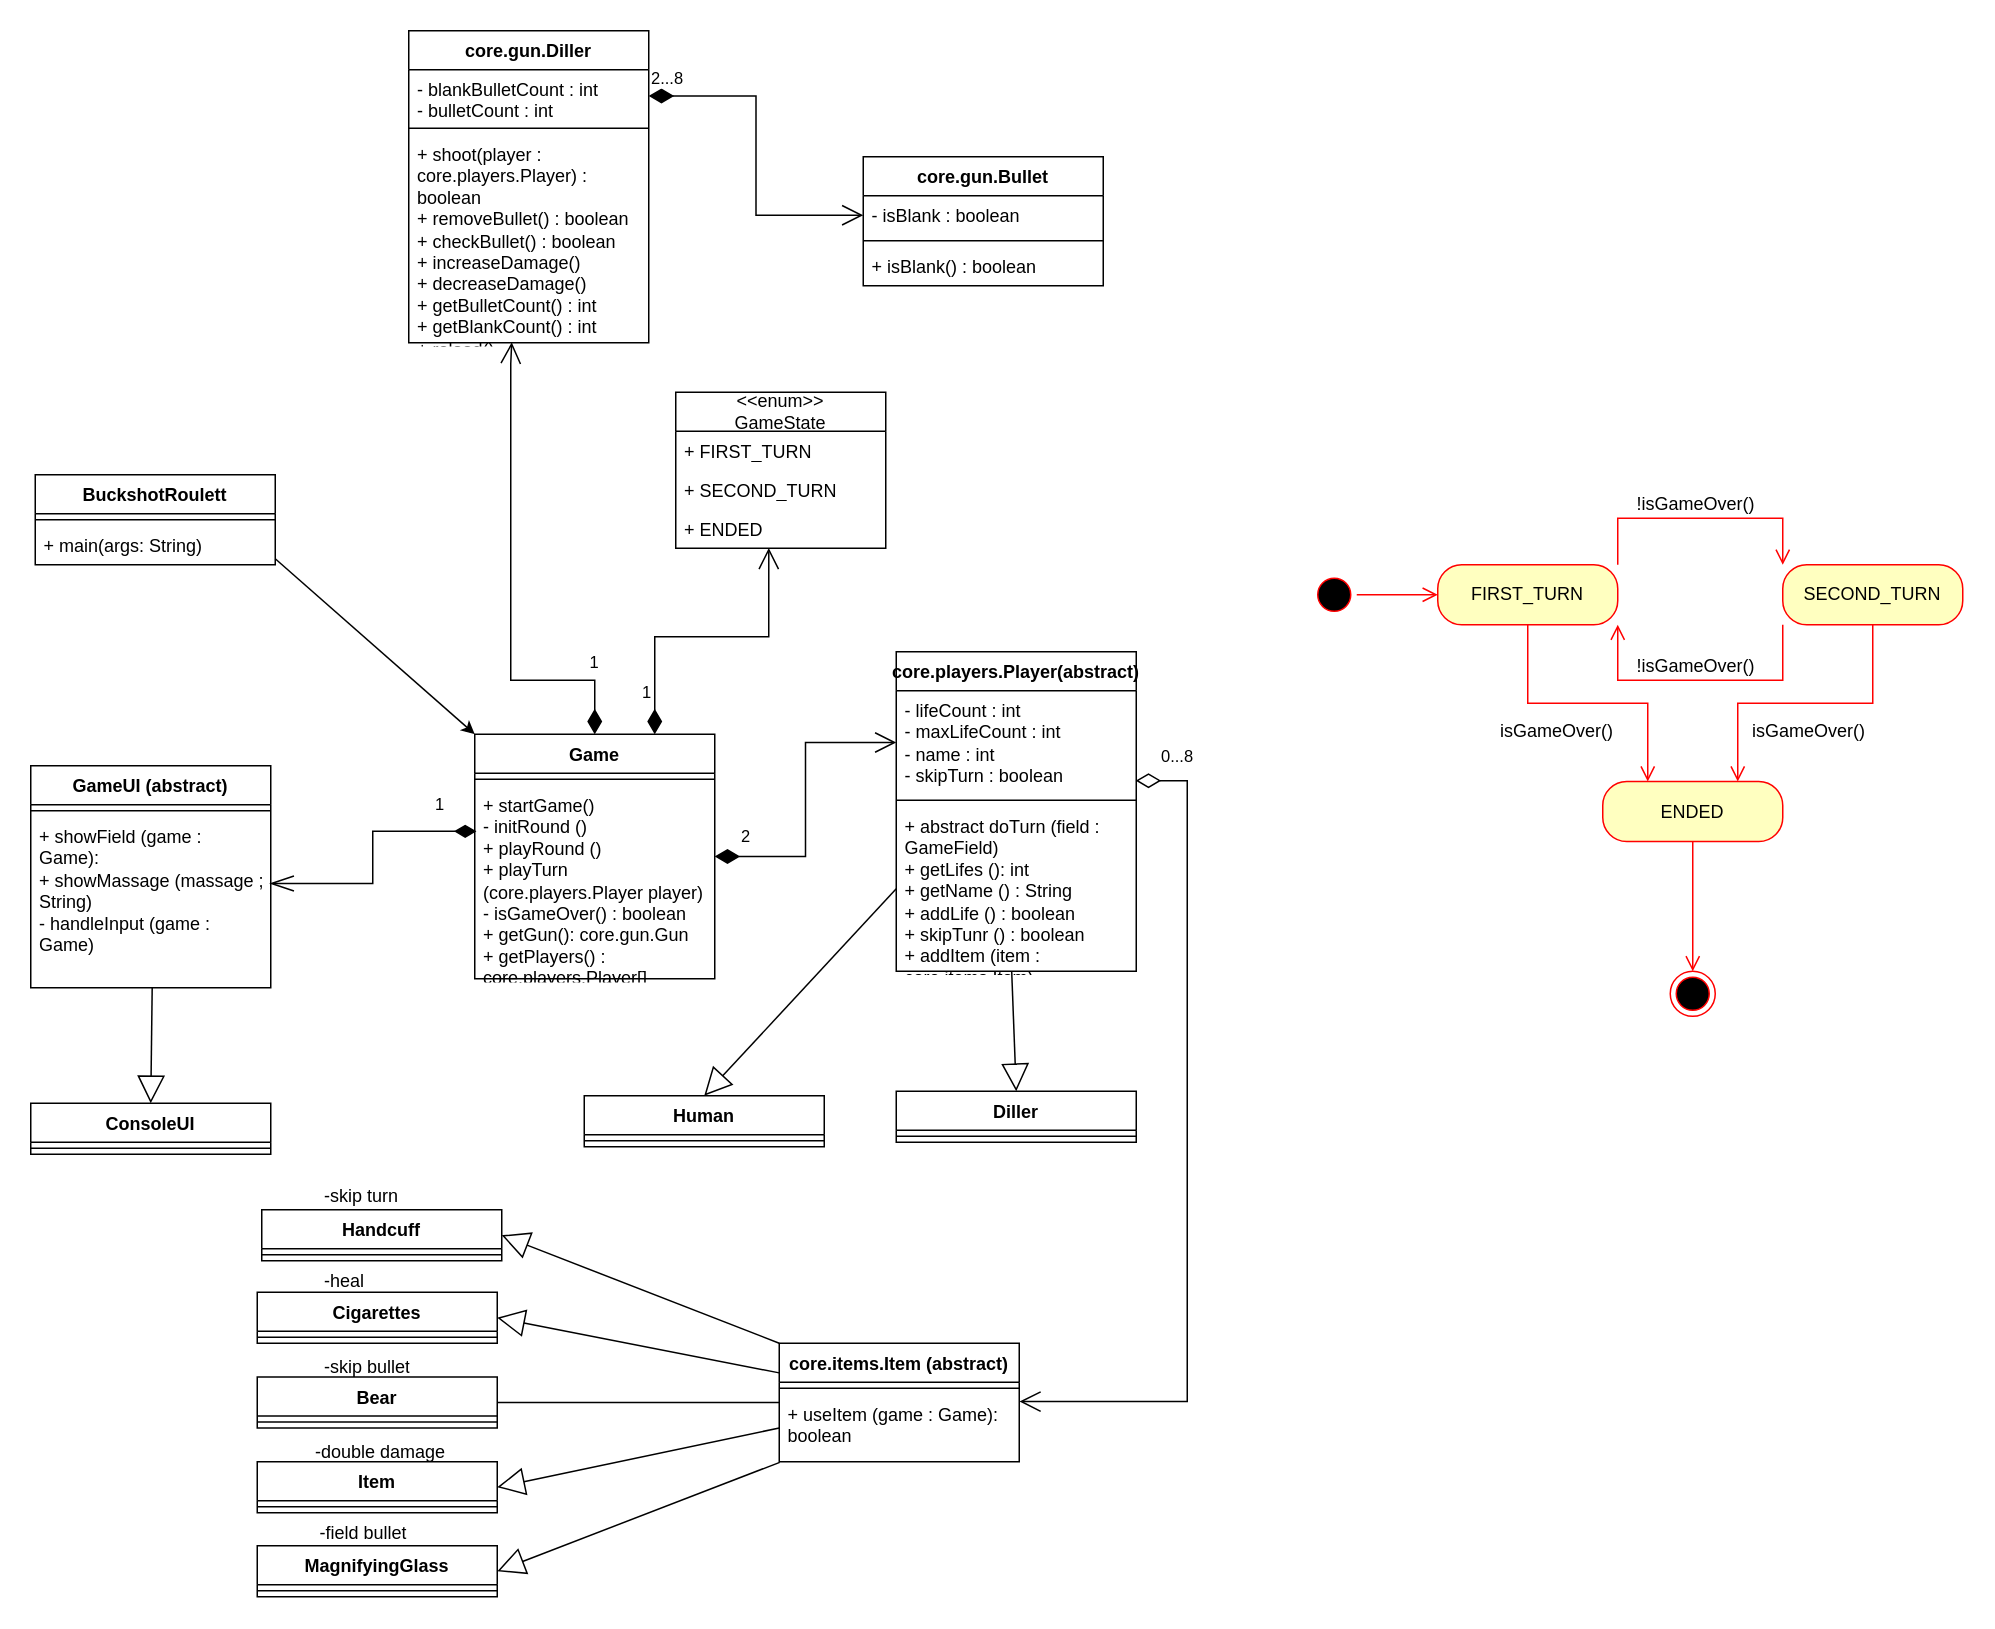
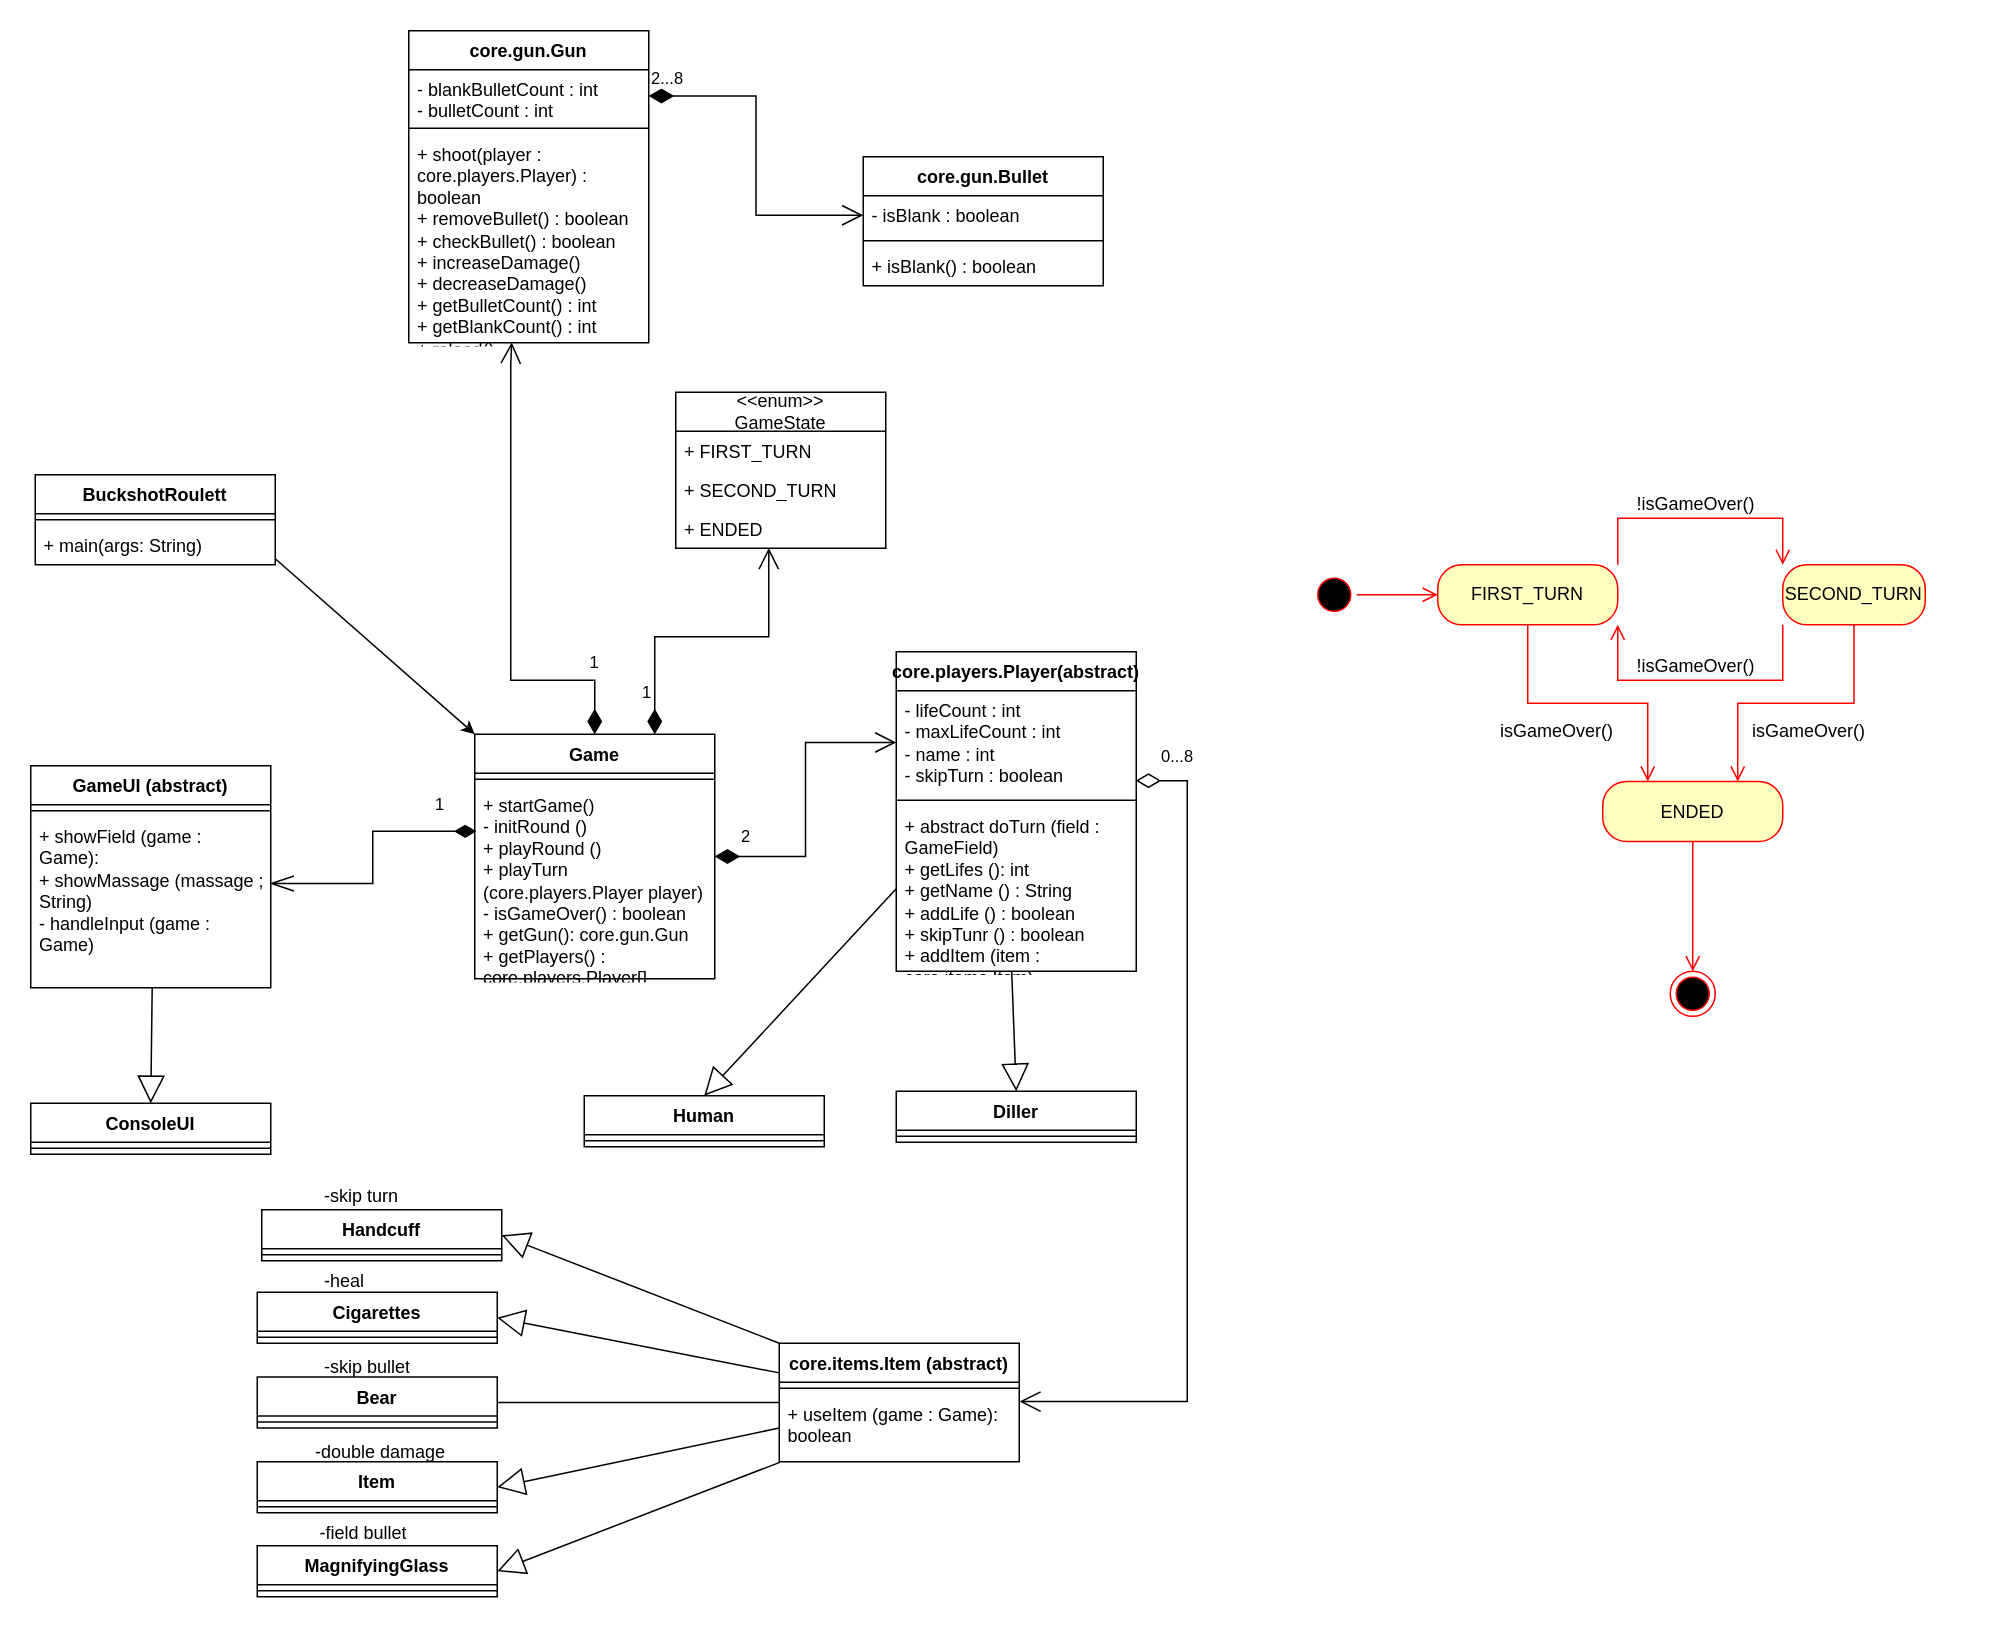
node "core.gun.Diller": label "core.gun.Diller" -> "core.gun.Gun"
node "SECOND_TURN": size 180x60 -> 143x60
